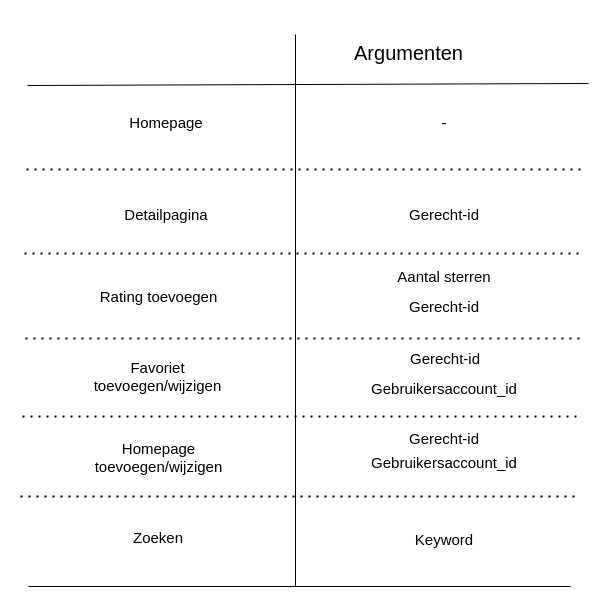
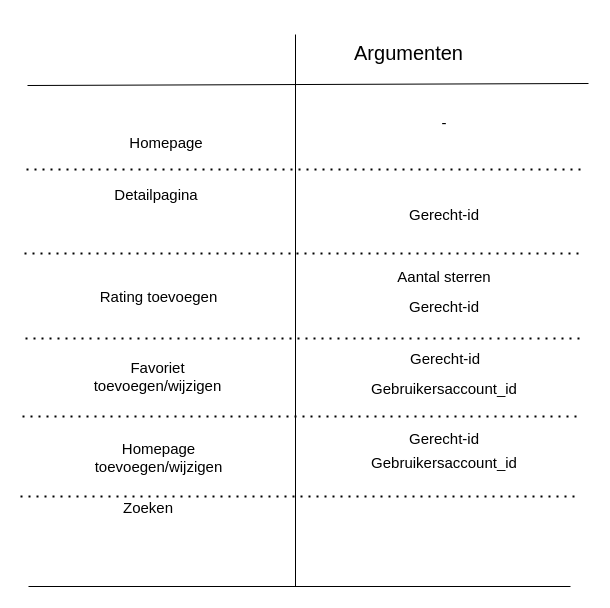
node "Homepage": moved (166, 123) -> (166, 143)
node "Detailpagina": moved (166, 215) -> (156, 195)
node "Zoeken": moved (159, 538) -> (149, 508)
node "Keyword": removed
